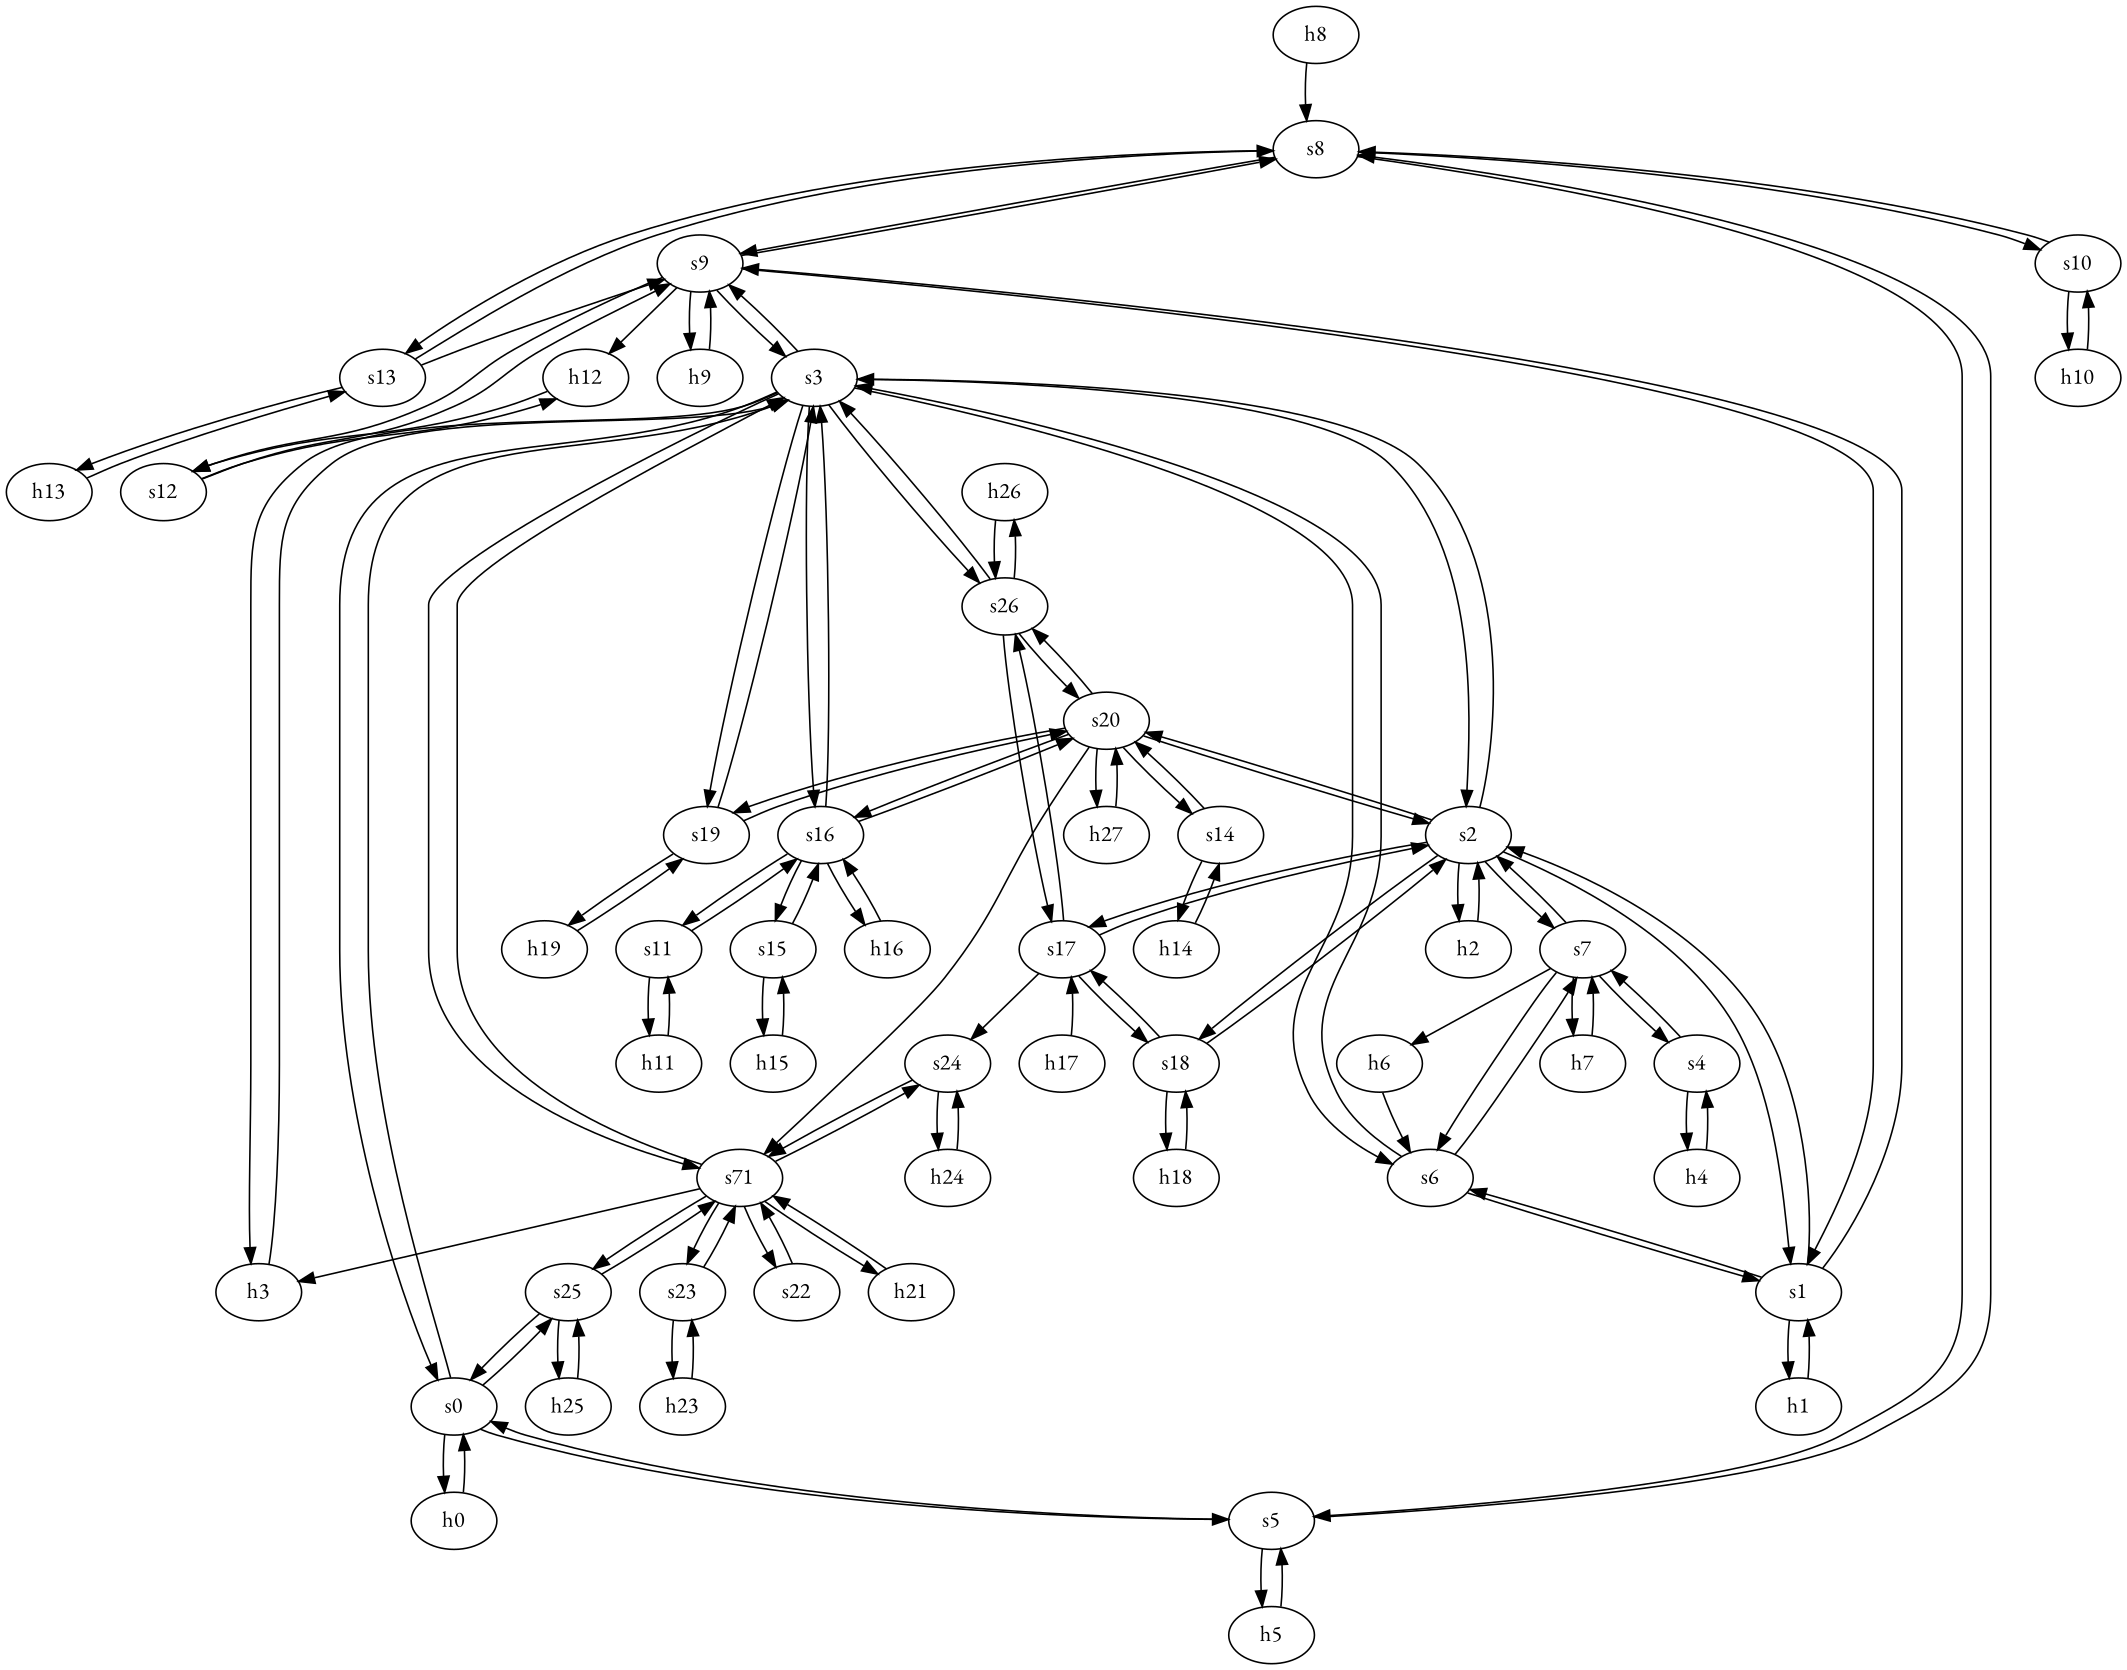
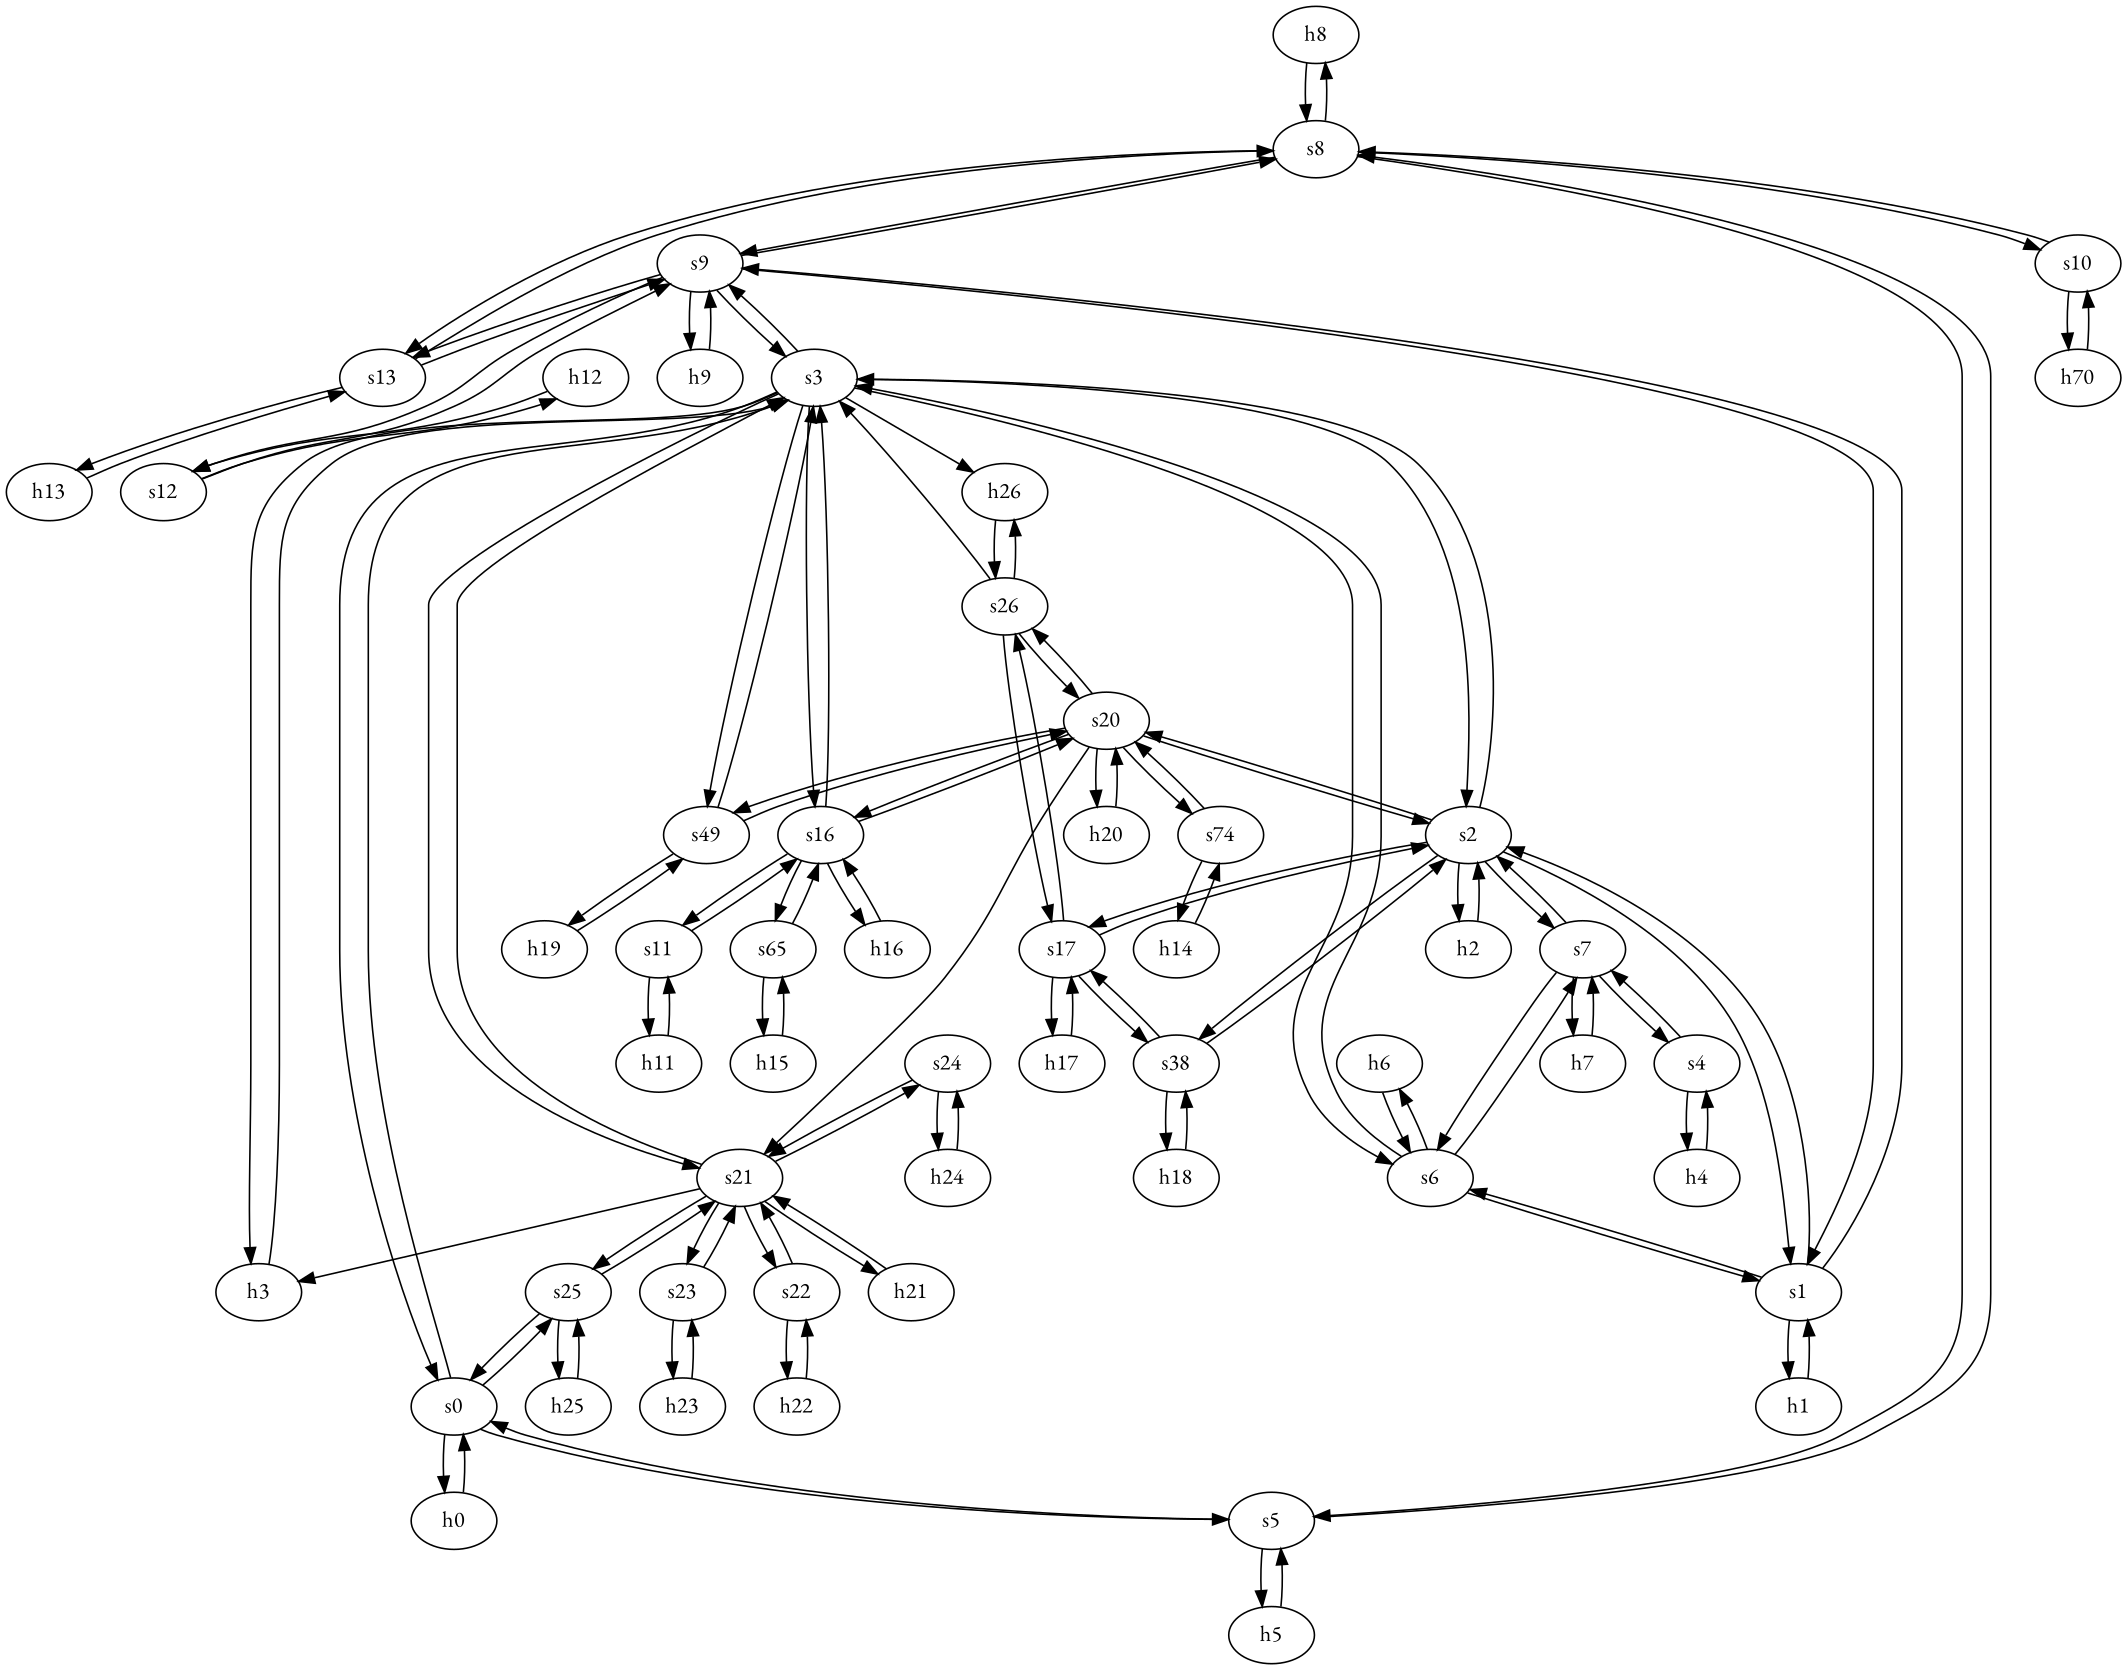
edge "s8" -> "h8": added
edge "s9" -> "h12": now "s9" -> "s13"
node "h10": label "h10" -> "h70"
edge "s3" -> "s26": now "s3" -> "h26"
node "s19": label "s19" -> "s49"
node "h27": label "h27" -> "h20"
node "s14": label "s14" -> "s74"
node "s15": label "s15" -> "s65"
edge "s17" -> "s24": now "s17" -> "h17"
edge "s7" -> "h6": now "s6" -> "h6"
node "s18": label "s18" -> "s38"
node "s71": label "s71" -> "s21"
node "h22": added
